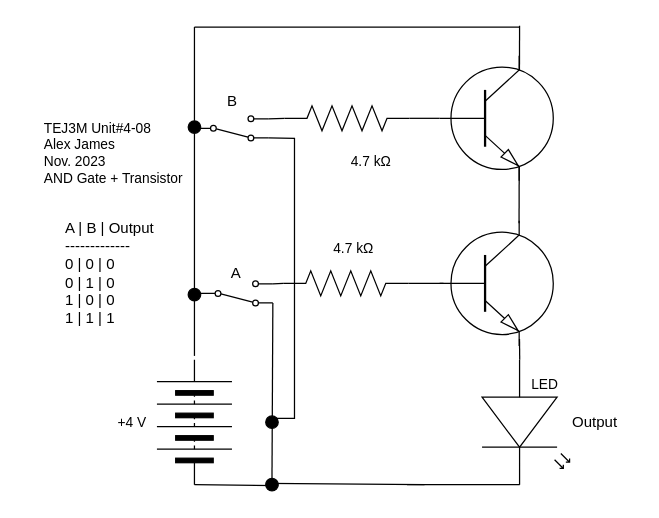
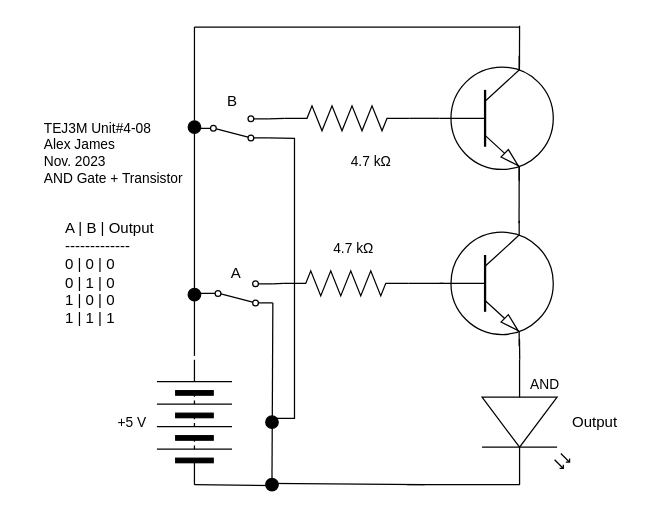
node "LED": label "LED" -> "AND"
node "+4 V": label "+4 V" -> "+5 V"
